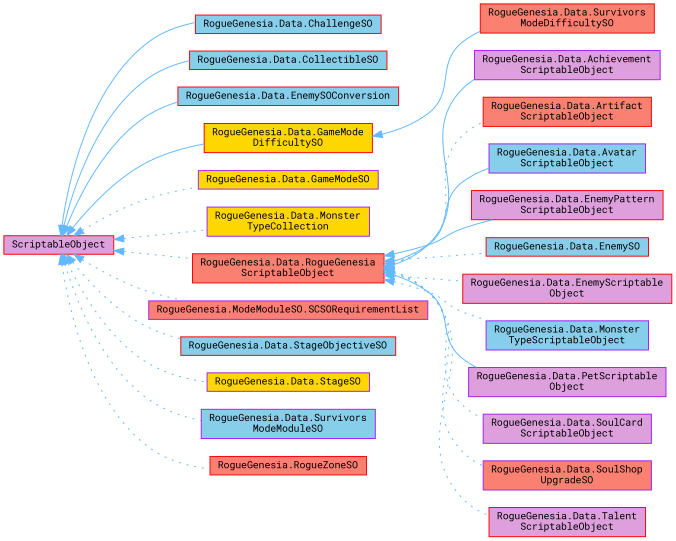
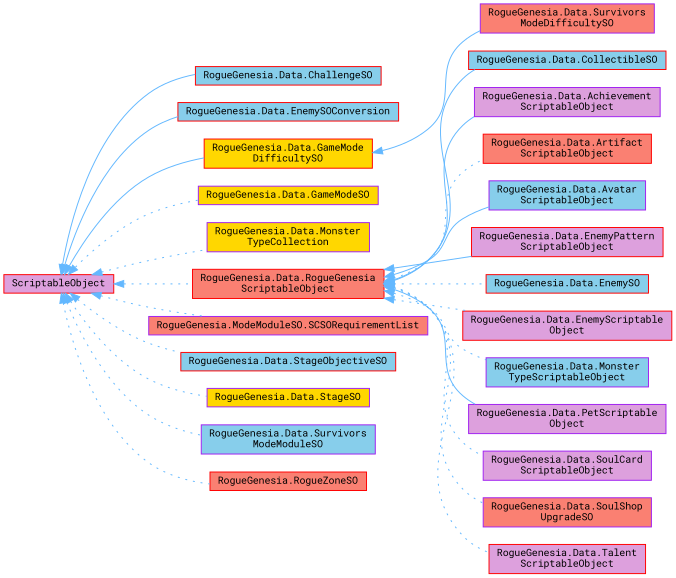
node "RogueGenesia.Data.Survivors ModeDifficultySO": color red -> purple
edge "RogueGenesia.Data.CollectibleSO" -> "ScriptableObject": now "RogueGenesia.Data.CollectibleSO" -> "RogueGenesia.Data.RogueGenesia ScriptableObject"
